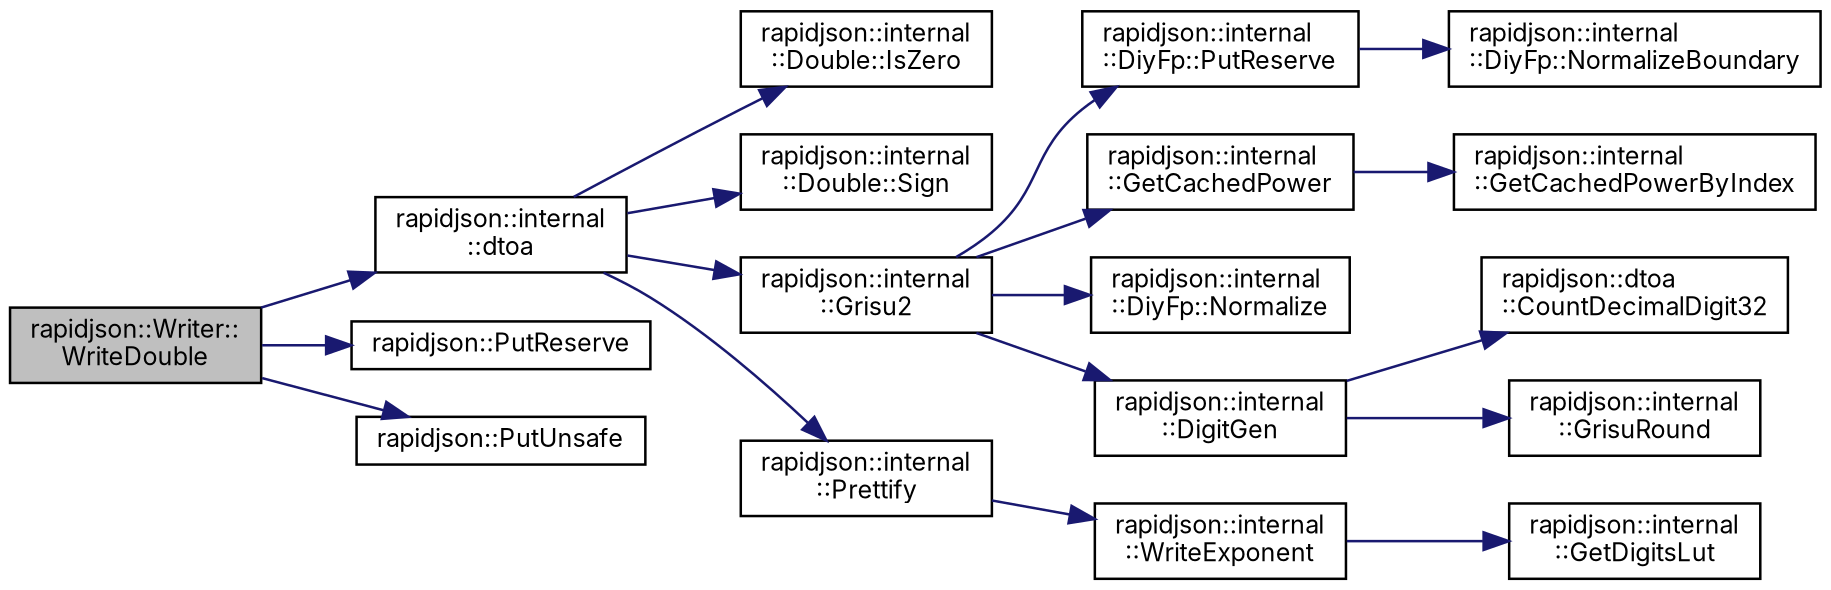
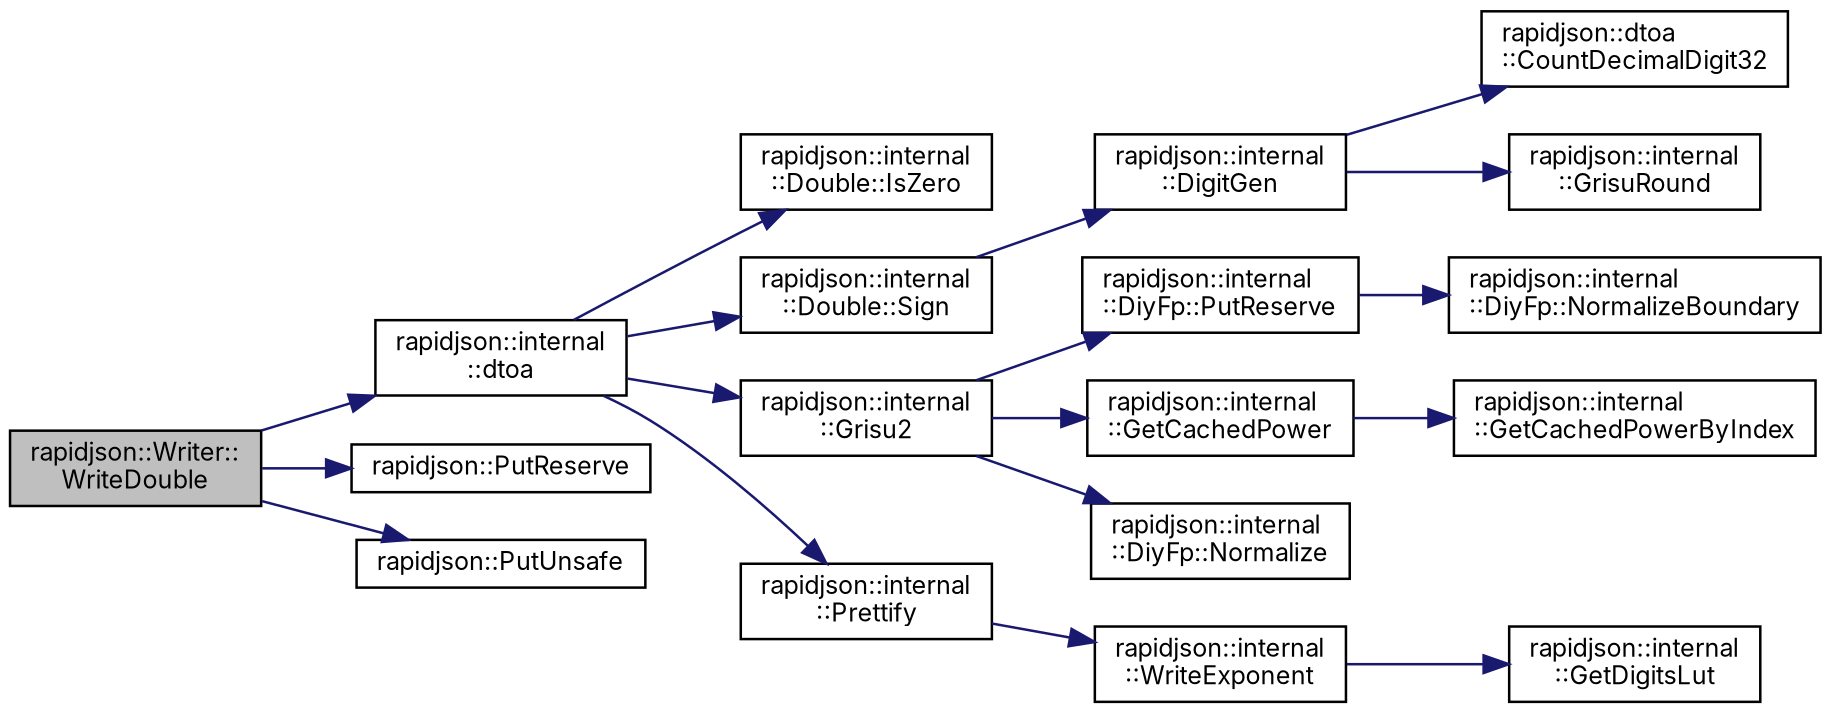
edge "rapidjson::internal ::Grisu2" -> "rapidjson::internal ::DigitGen": now "rapidjson::internal ::Double::Sign" -> "rapidjson::internal ::DigitGen"
